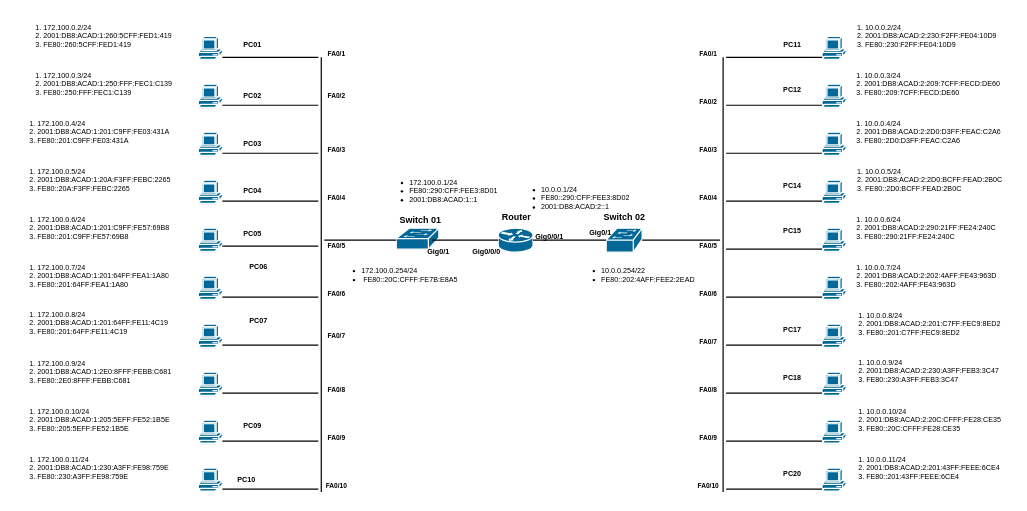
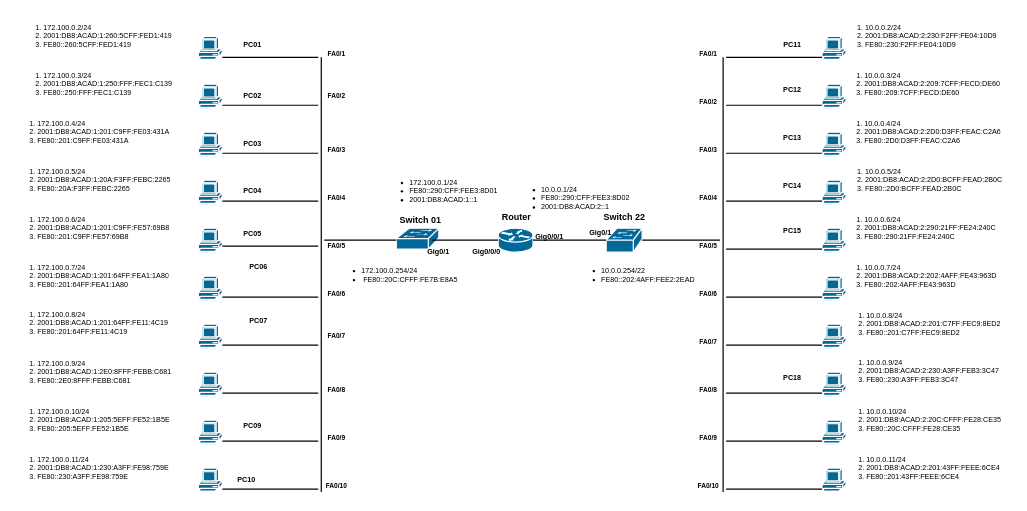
node "PC13": added
node "Switch 02": label "Switch 02" -> "Switch 22"
node "PC17": removed
node "PC20": removed
